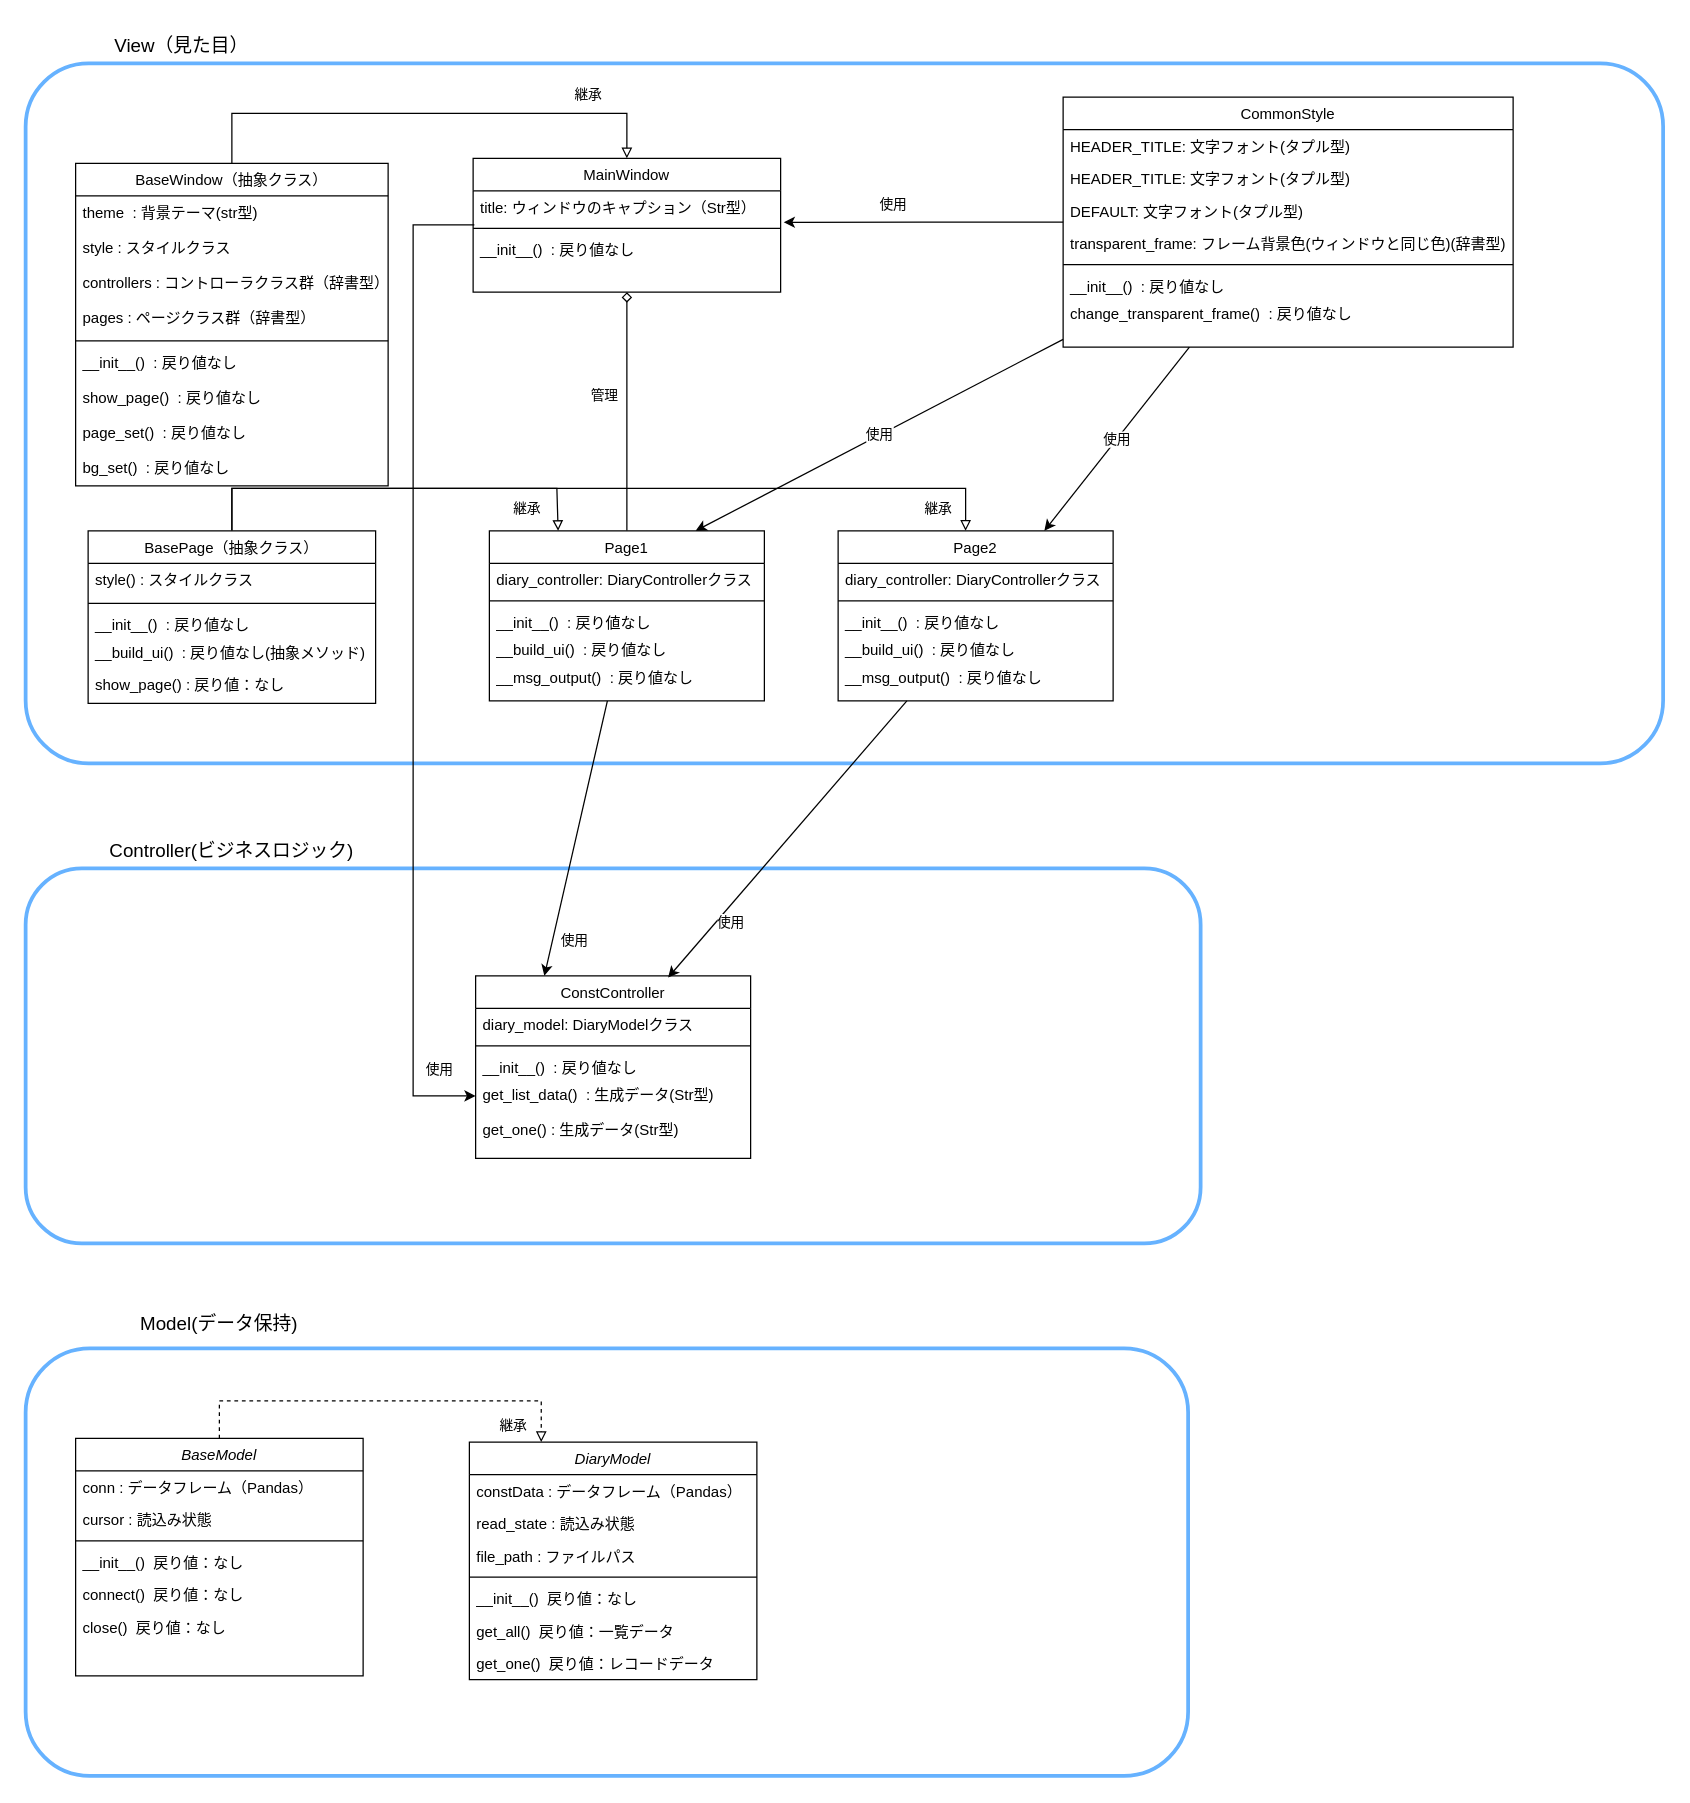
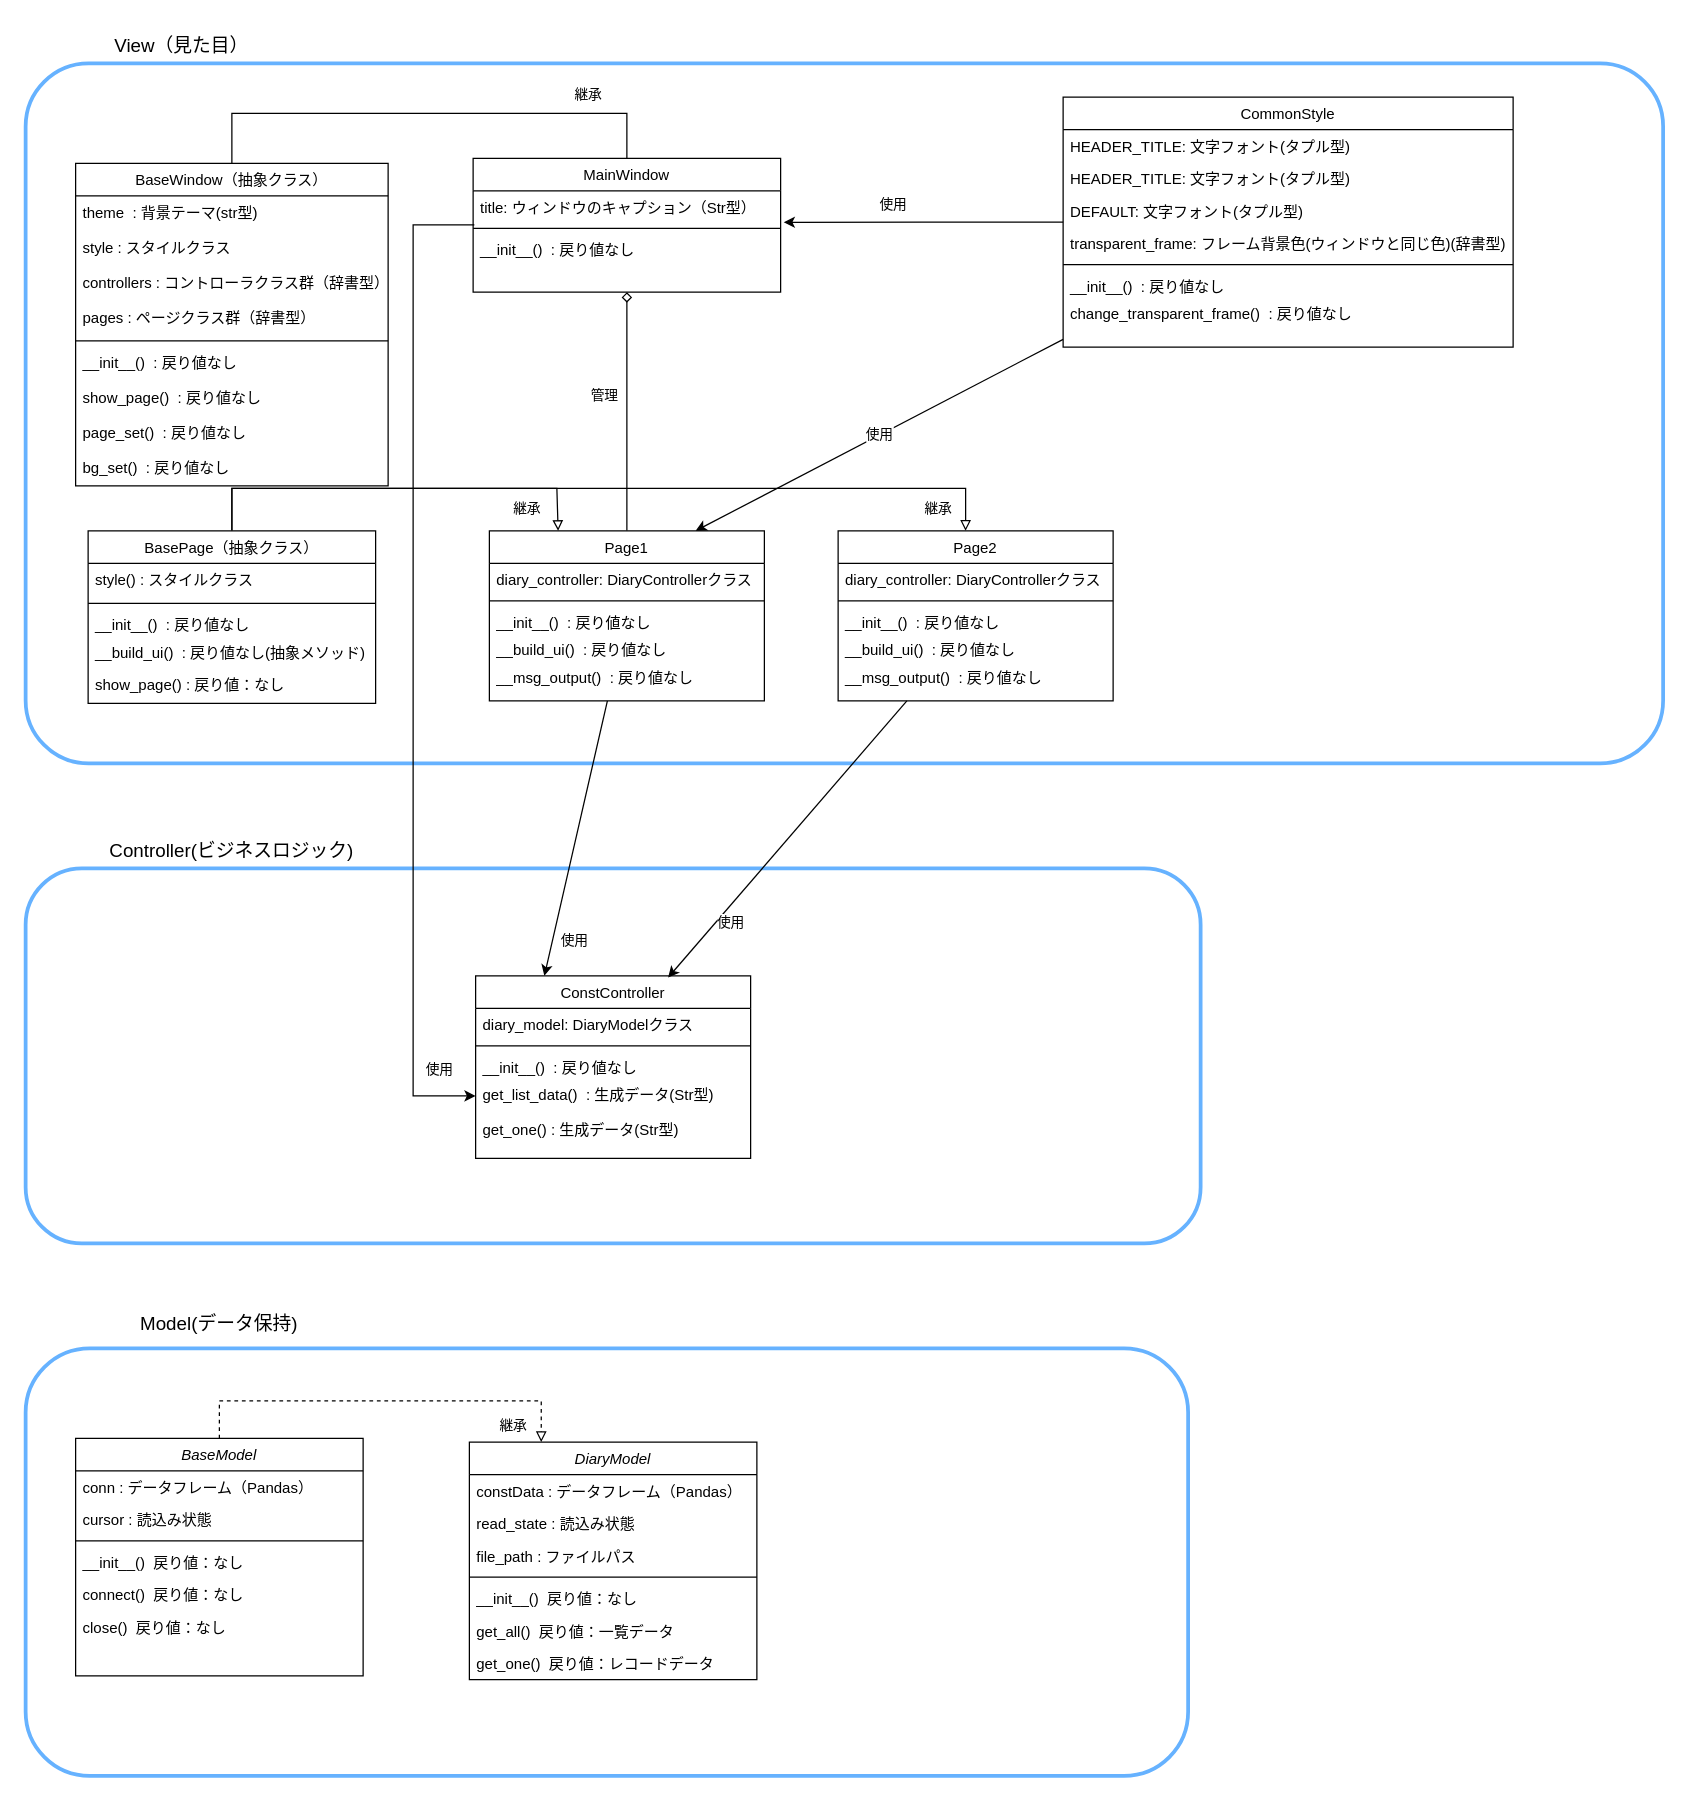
edge "BaseWindow（抽象クラス）" -> "MainWindow": arrowhead block -> none
edge "CommonStyle" -> "Page2": removed, label "使用"
